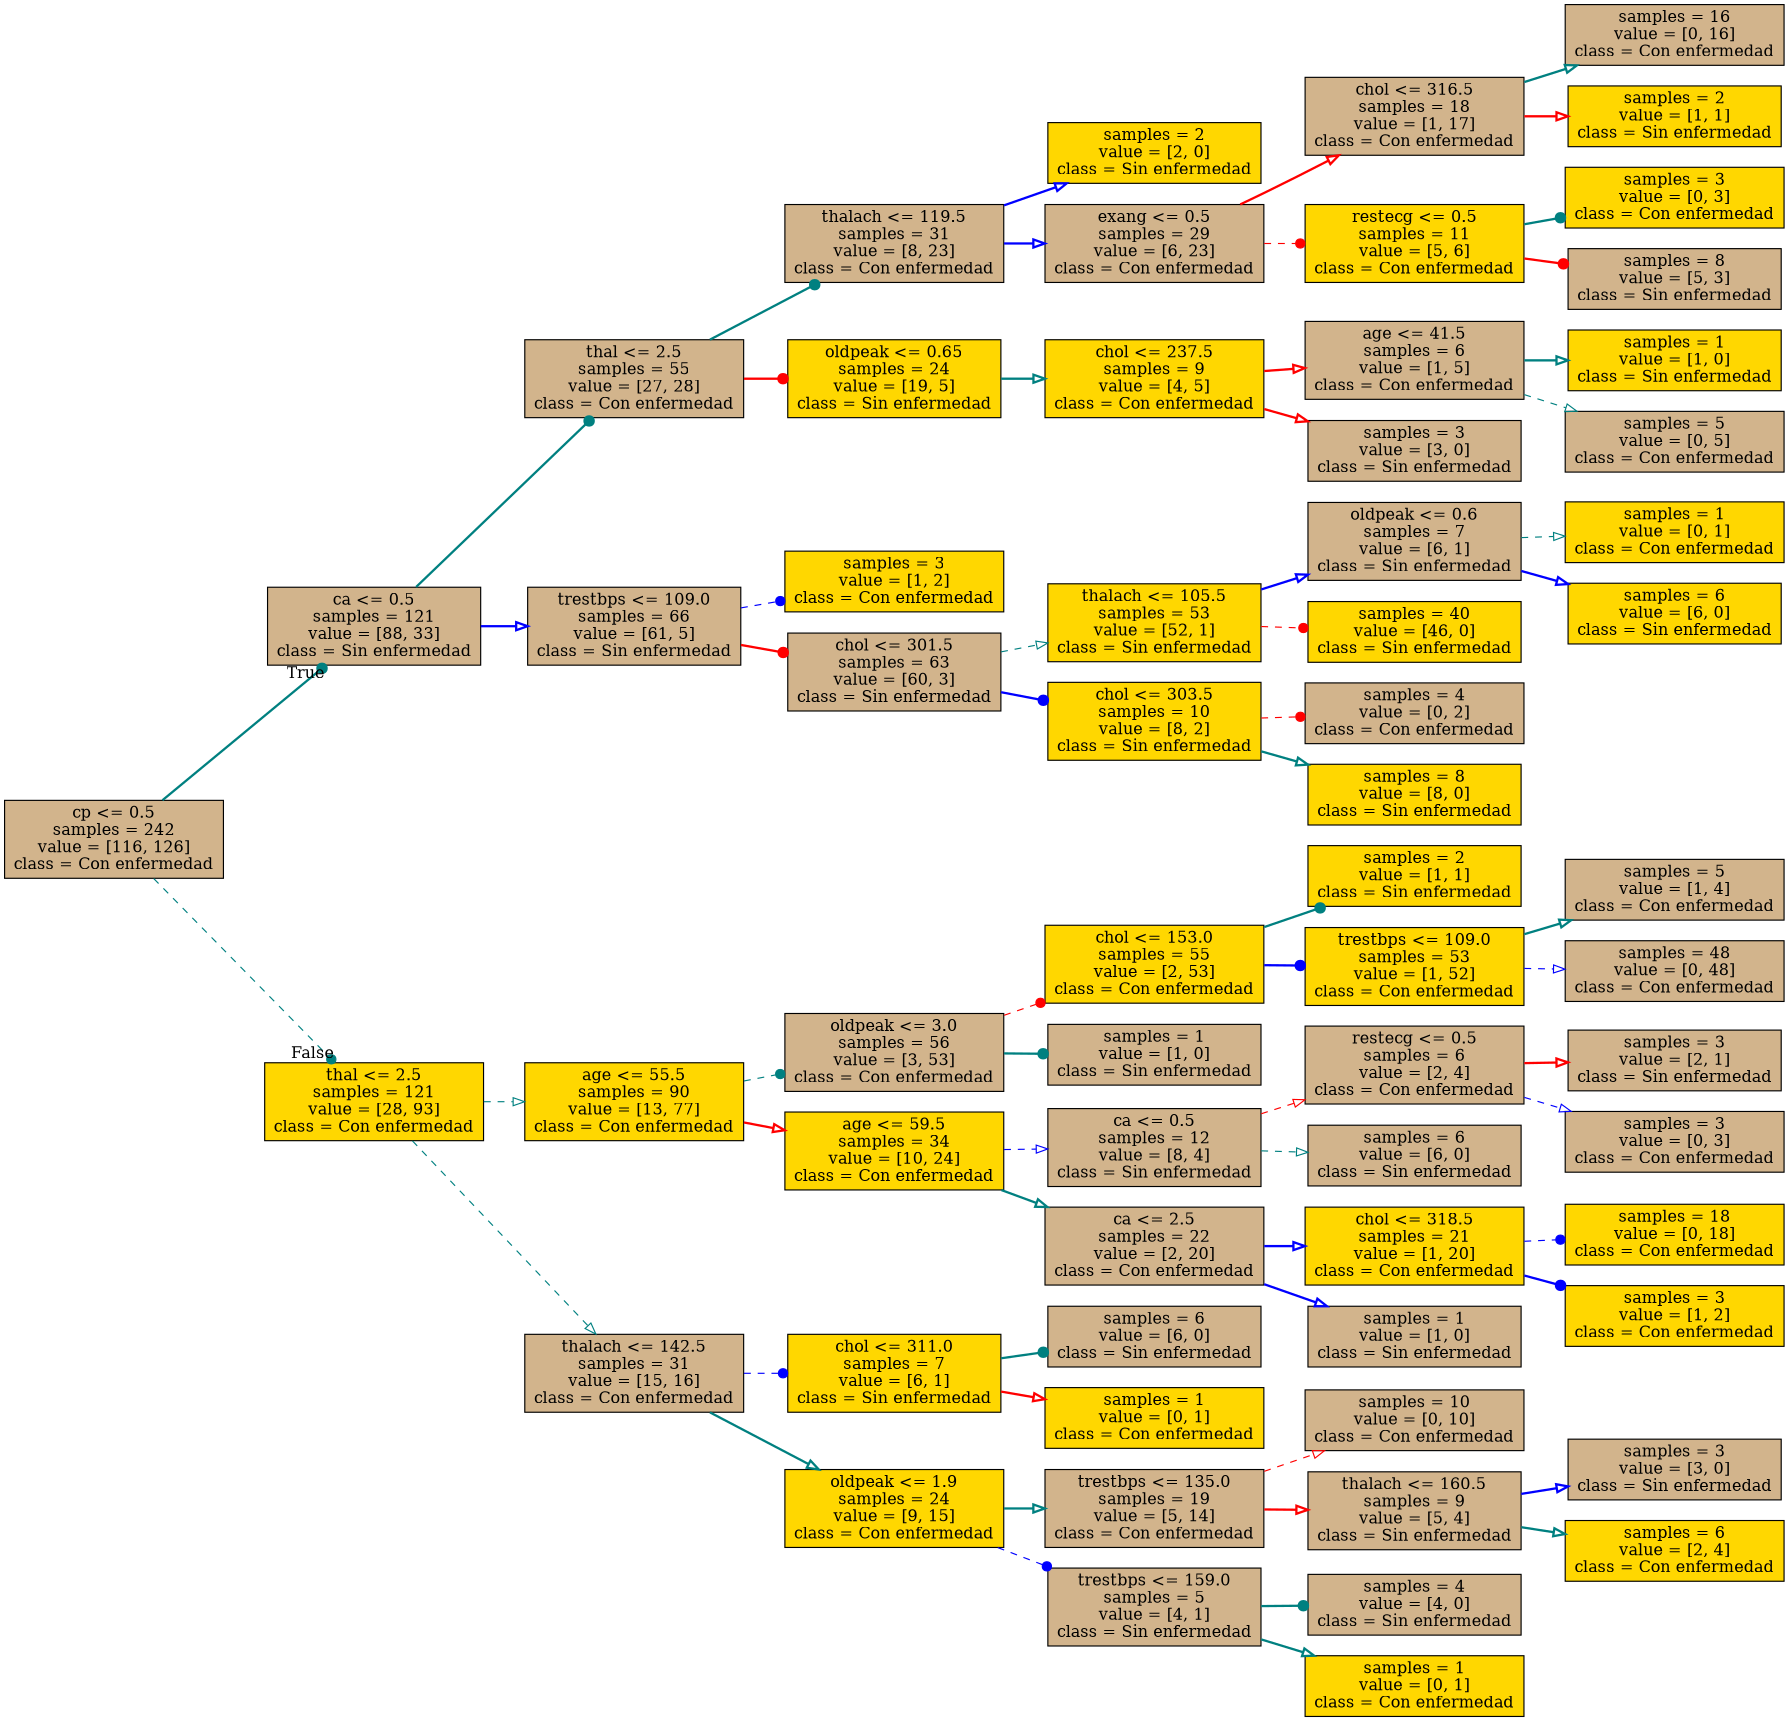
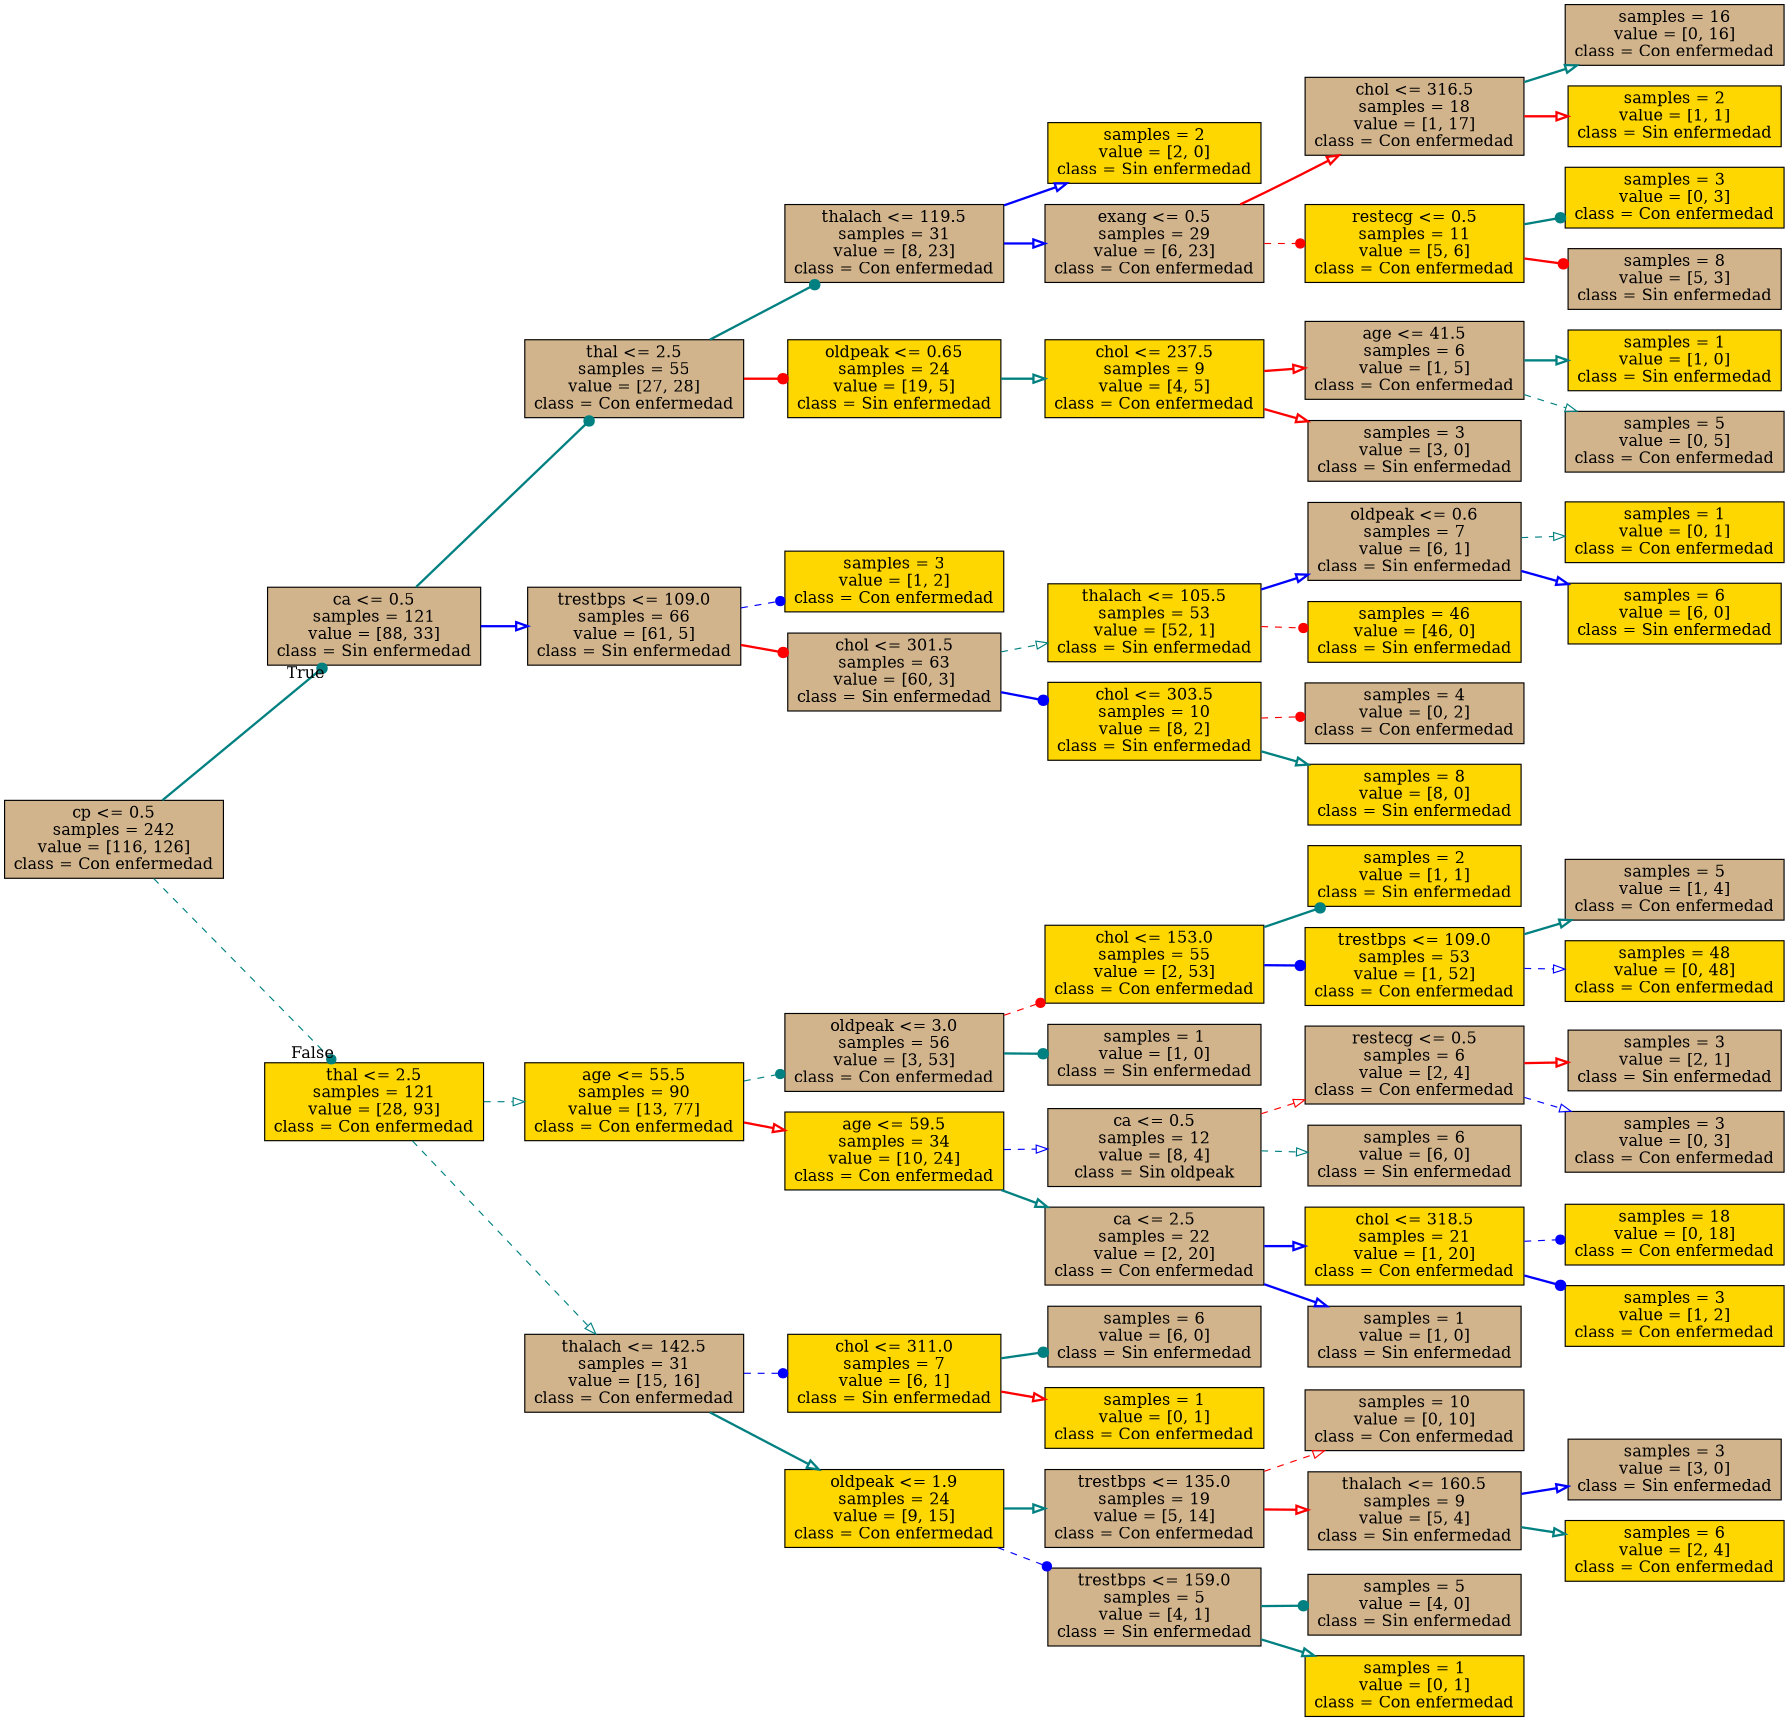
node "samples = 40 value = [46, 0] class = Sin enfermedad": label "samples = 40 value = [46, 0] class = Sin enfermedad" -> "samples = 46 value = [46, 0] class = Sin enfermedad"
node "samples = 48 value = [0, 48] class = Con enfermedad": fillcolor tan -> gold
node "ca <= 0.5 samples = 12 value = [8, 4] class = Sin enfermedad": label "ca <= 0.5 samples = 12 value = [8, 4] class = Sin enfermedad" -> "ca <= 0.5 samples = 12 value = [8, 4] class = Sin oldpeak"
node "samples = 4 value = [4, 0] class = Sin enfermedad": label "samples = 4 value = [4, 0] class = Sin enfermedad" -> "samples = 5 value = [4, 0] class = Sin enfermedad"
